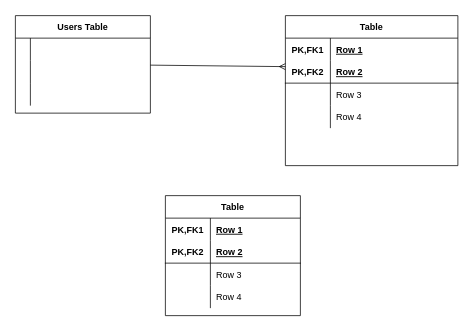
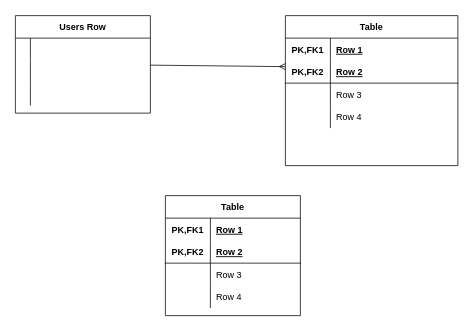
node "Users Table": label "Users Table" -> "Users Row"
